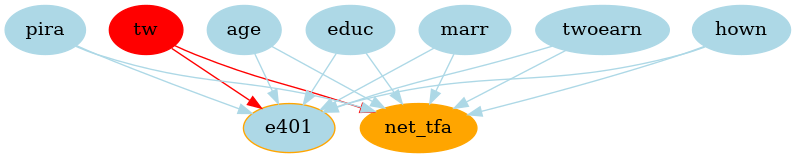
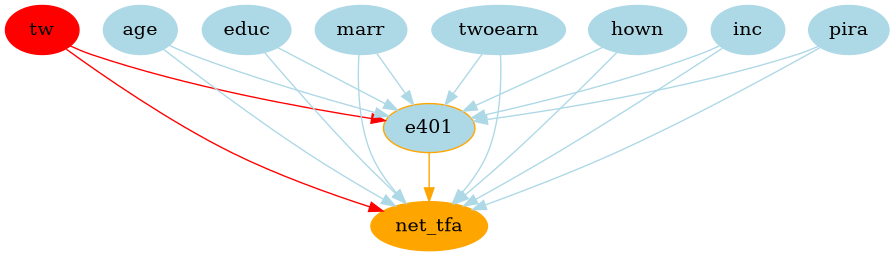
node "inc": added
edge "e401" -> "net_tfa": added
